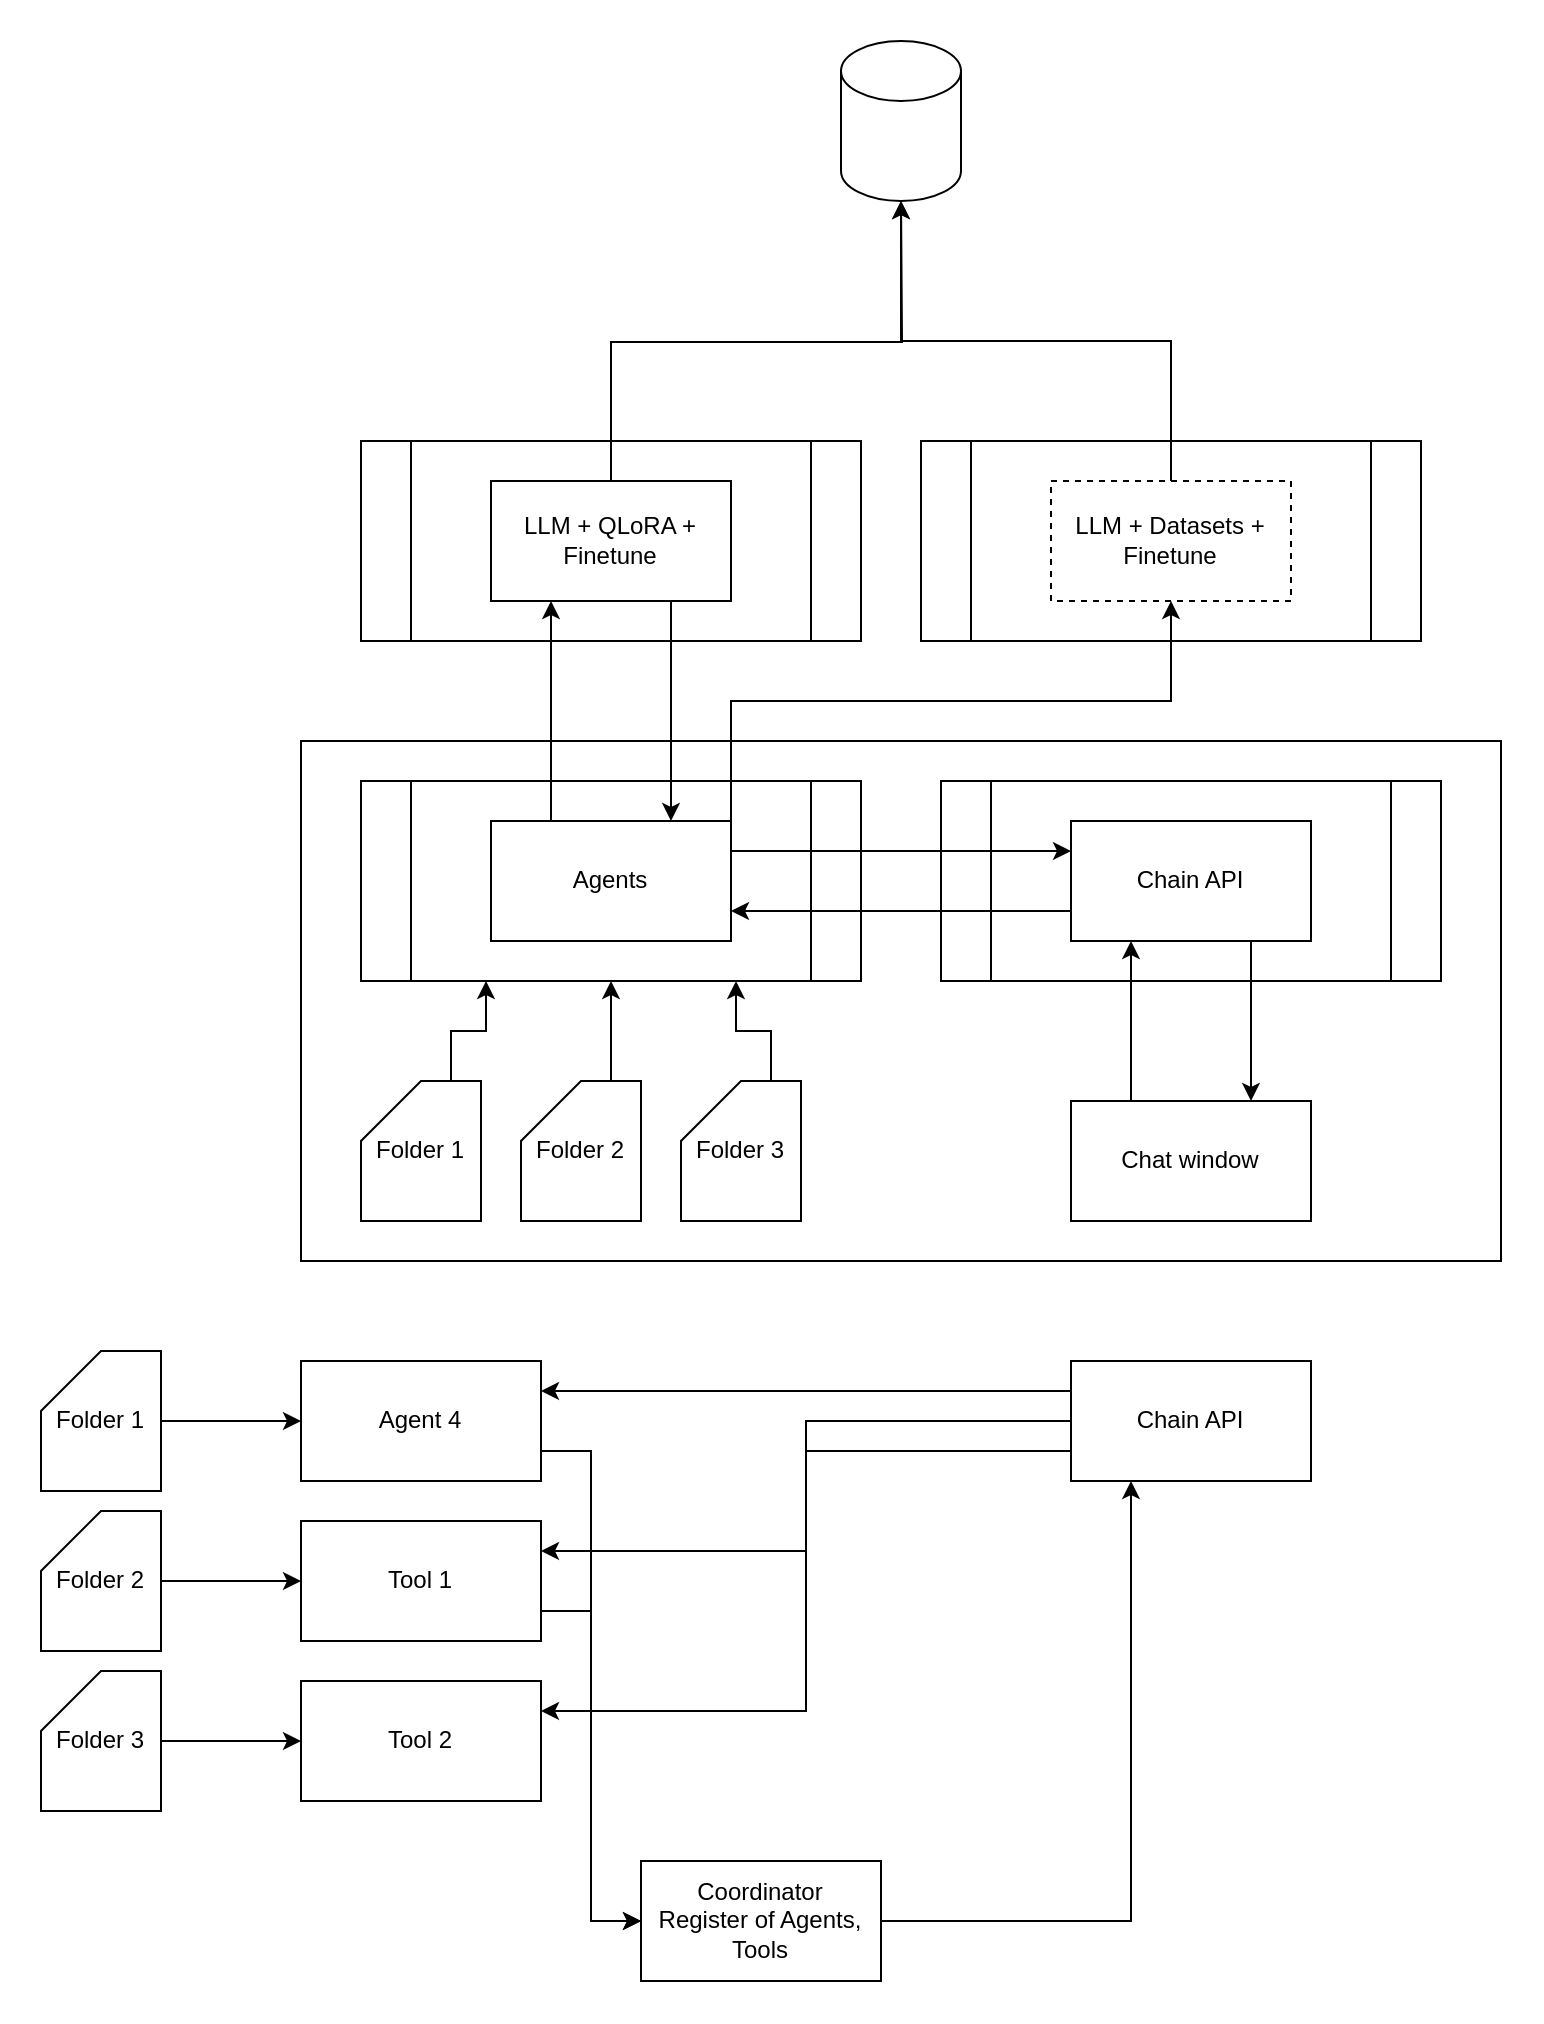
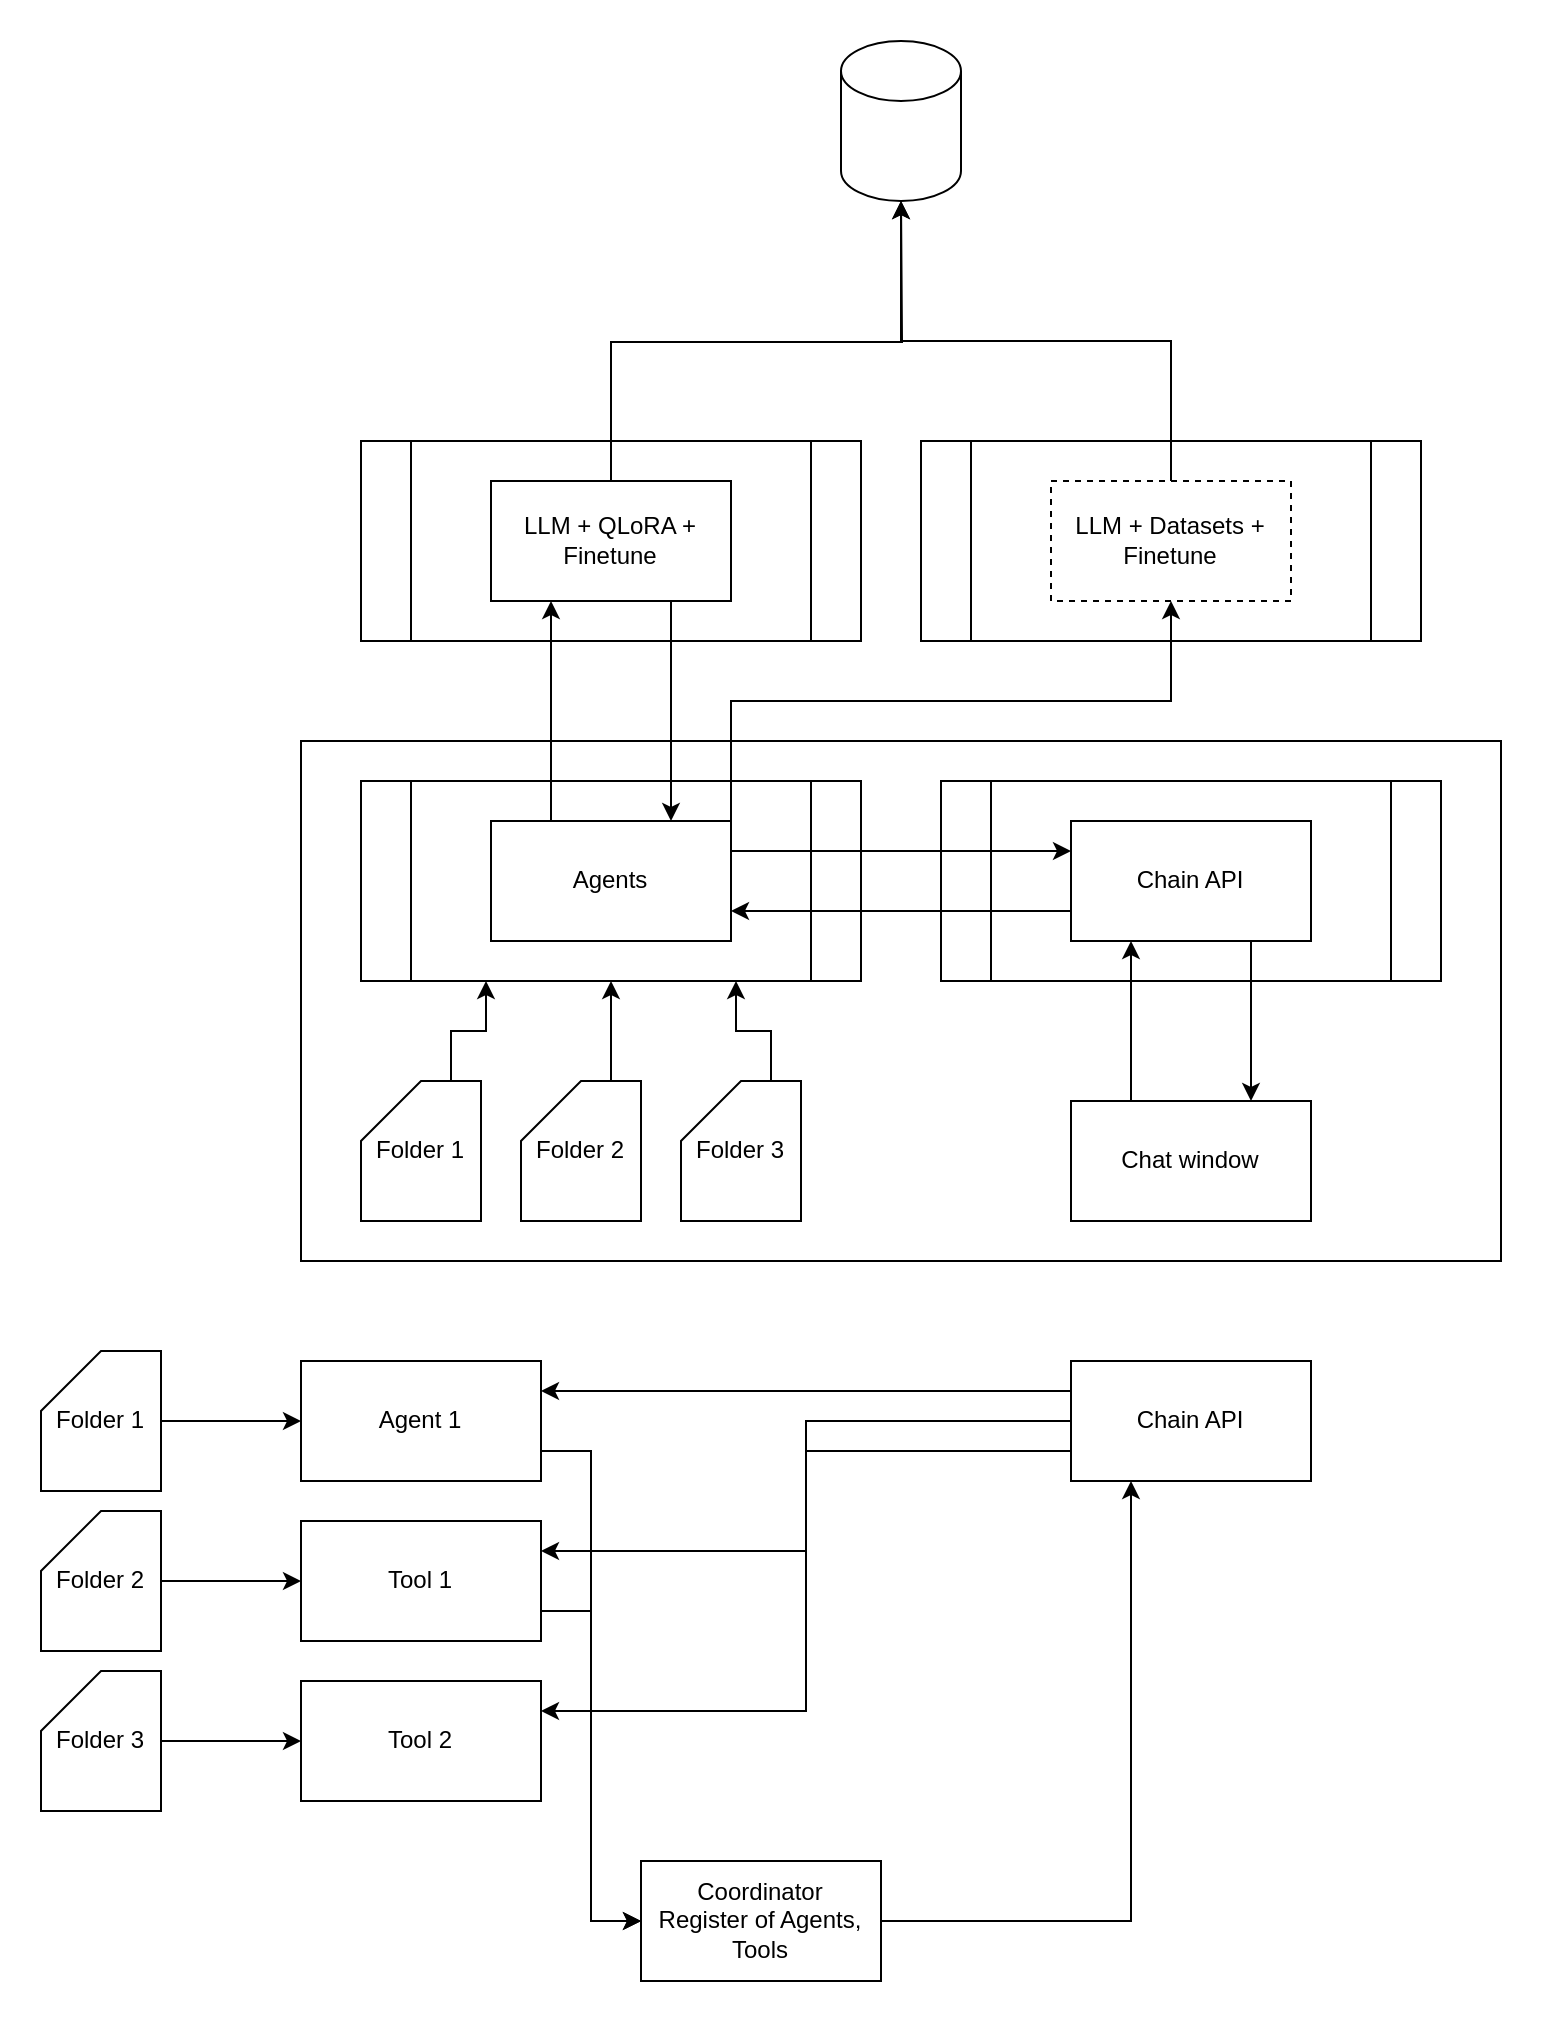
node "Agent 4": label "Agent 4" -> "Agent 1"
